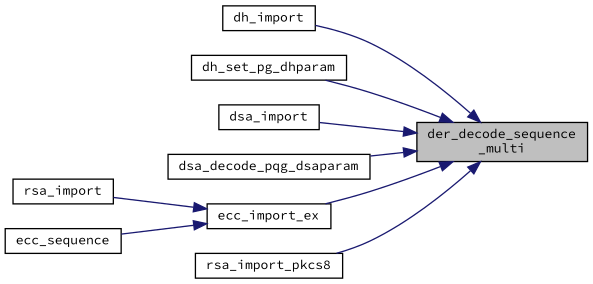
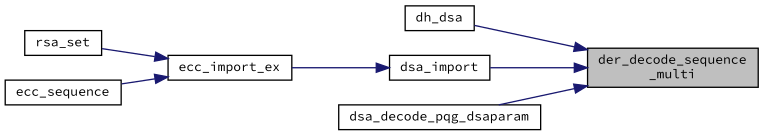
node "dh_import": label "dh_import" -> "dh_dsa"
node "dh_set_pg_dhparam": removed
edge "ecc_import_ex" -> "der_decode_sequence _multi": now "ecc_import_ex" -> "dsa_import"
node "rsa_import": label "rsa_import" -> "rsa_set"
node "rsa_import_pkcs8": removed
